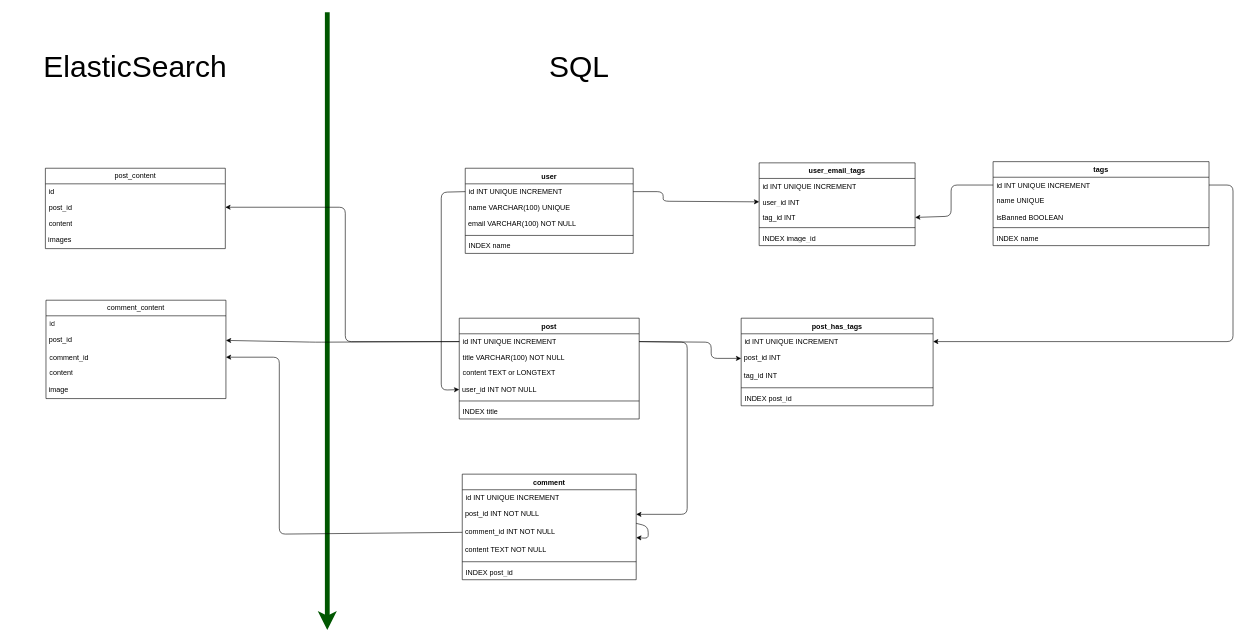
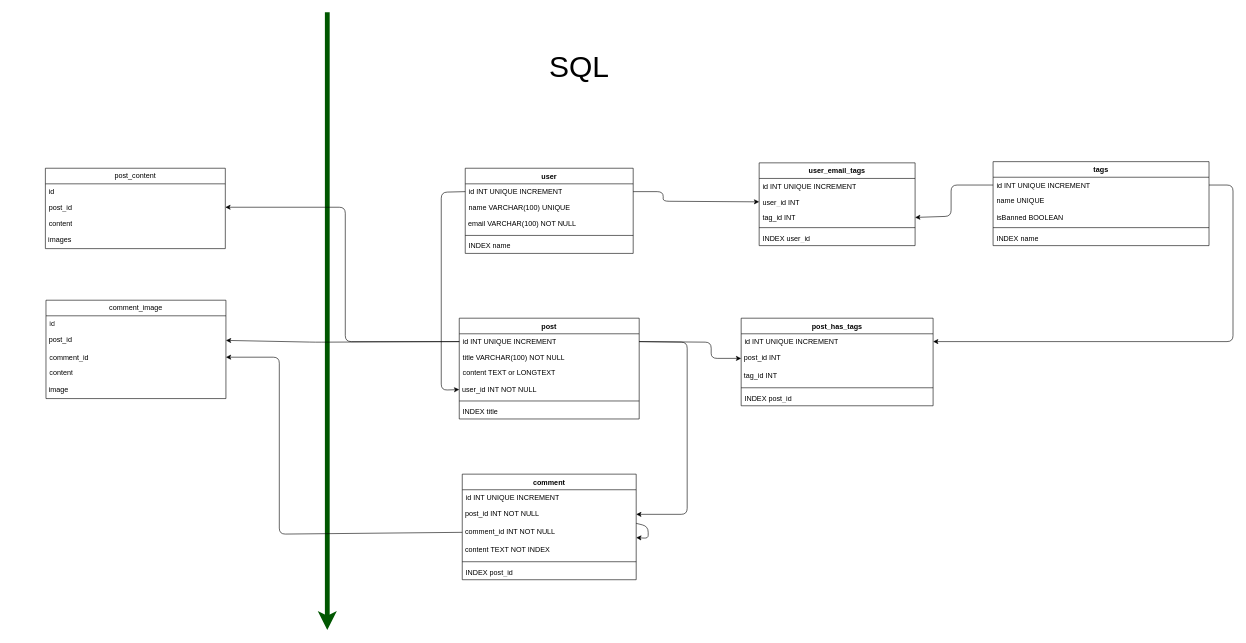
node "ElasticSearch": removed
node "INDEX image_id": label "INDEX image_id" -> "INDEX user_id"
node "comment_content": label "comment_content" -> "comment_image"
node "content TEXT NOT NULL": label "content TEXT NOT NULL" -> "content TEXT NOT INDEX"
